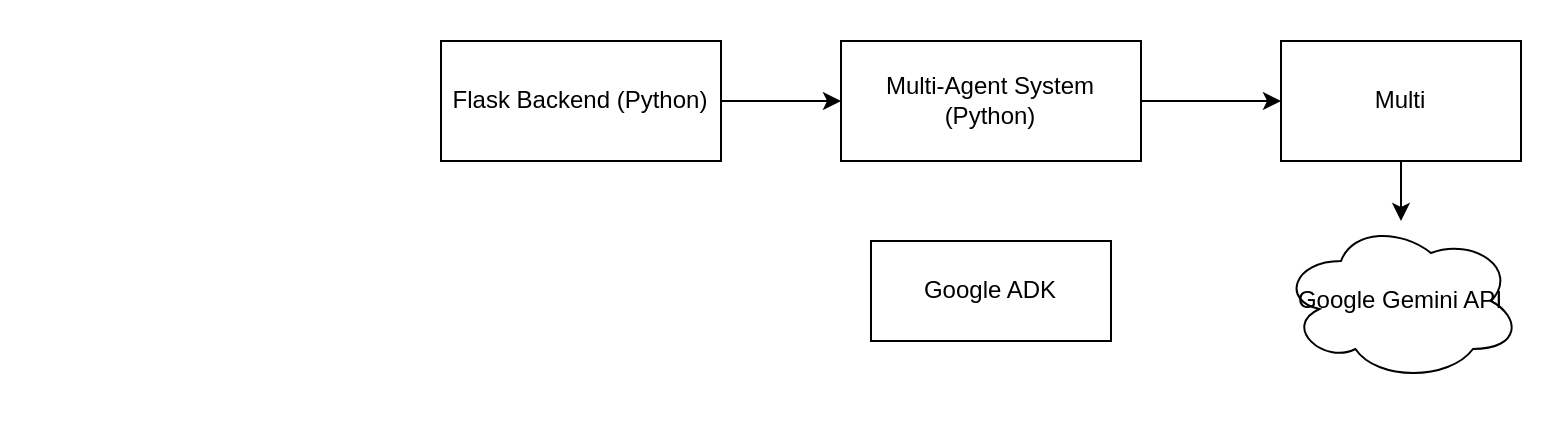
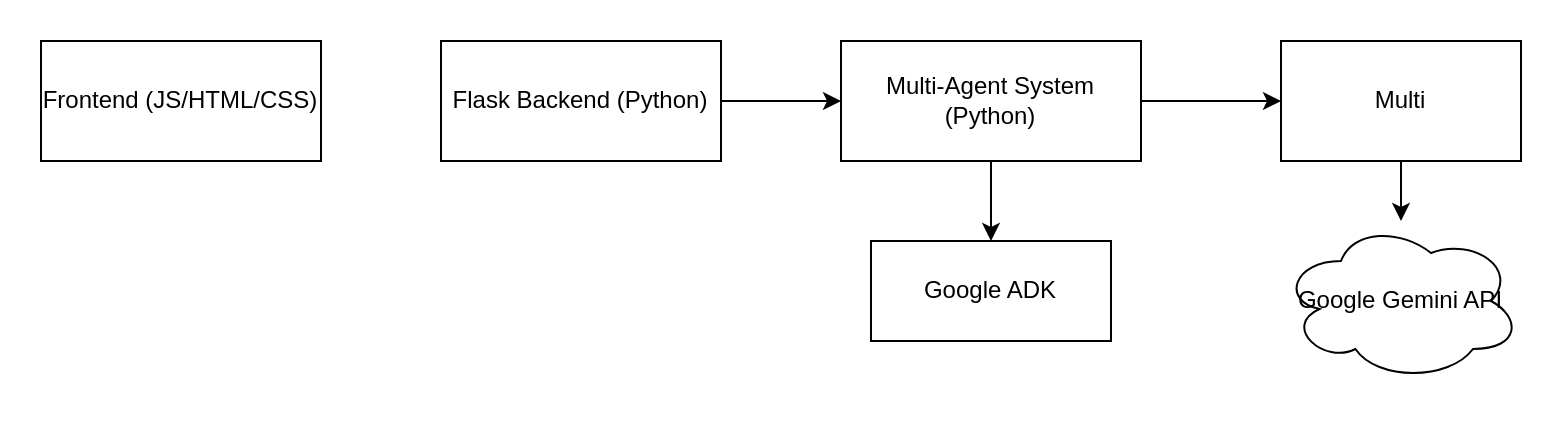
node "Frontend (JS/HTML/CSS)": added
edge "Multi-Agent System (Python)" -> "Google ADK": added, label "Utilizes"
